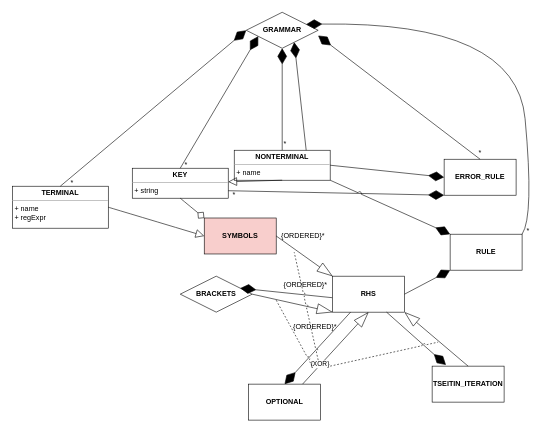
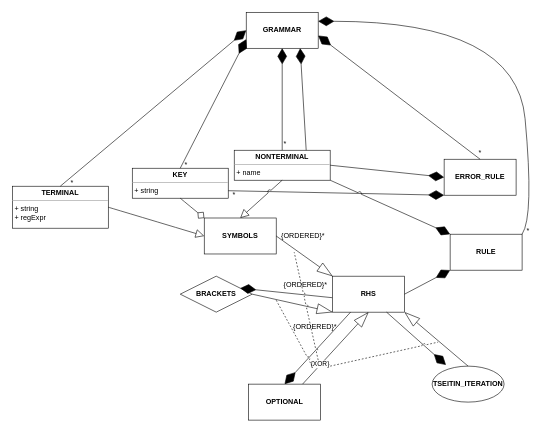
node "GRAMMAR": shape diamond -> rectangle
edge "NONTERMINAL + name" -> "KEY + string": now "NONTERMINAL + name" -> "SYMBOLS"
node "TERMINAL + name + regExpr": label "TERMINAL + name + regExpr" -> "TERMINAL + string + regExpr"
node "SYMBOLS": fillcolor #f8cecc -> #ffffff
node "TSEITIN_ITERATION": shape rectangle -> ellipse
